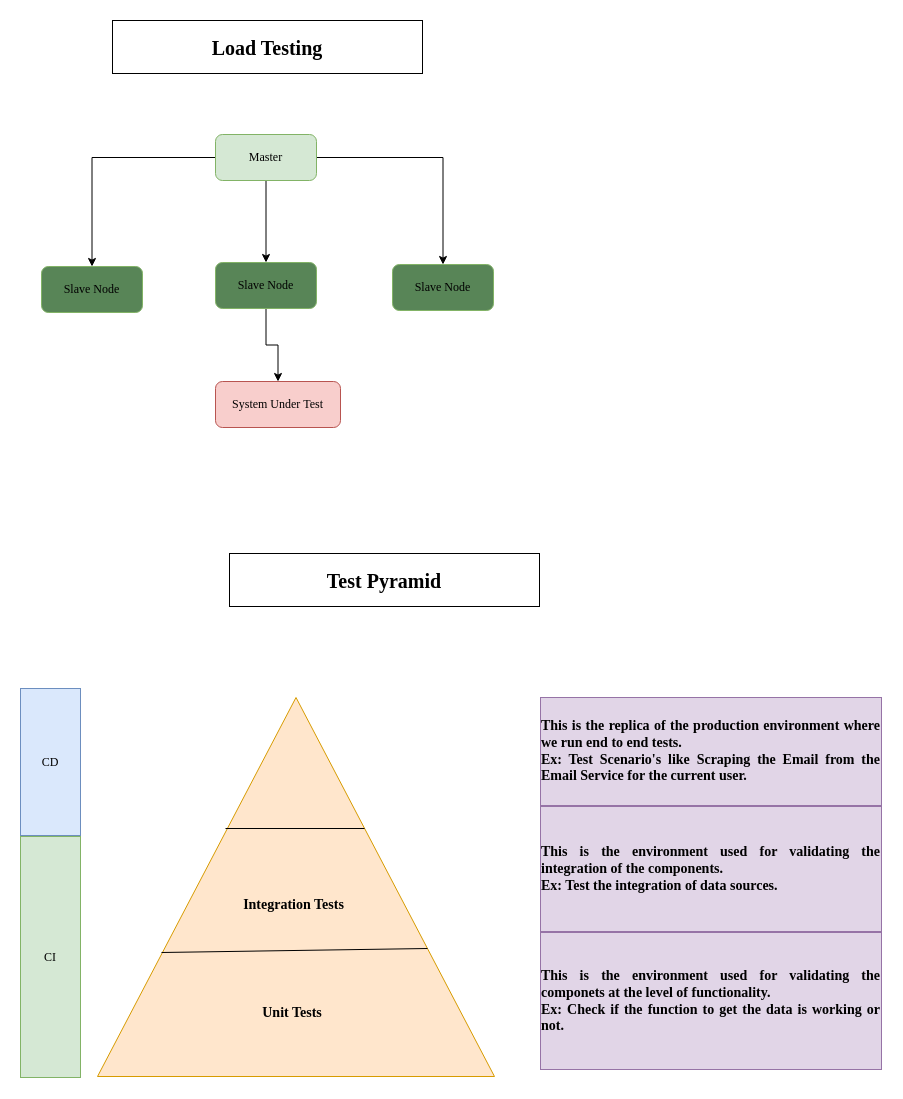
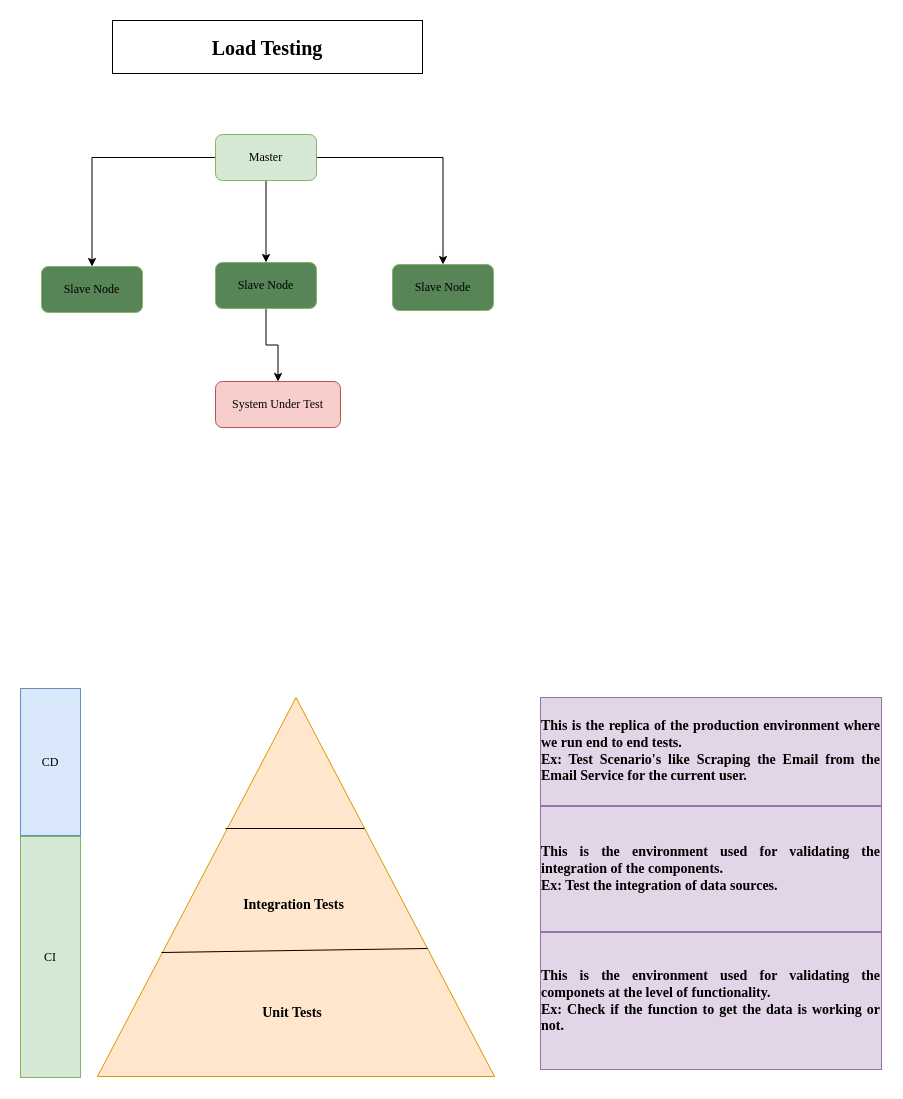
node "Test Pyramid": removed
